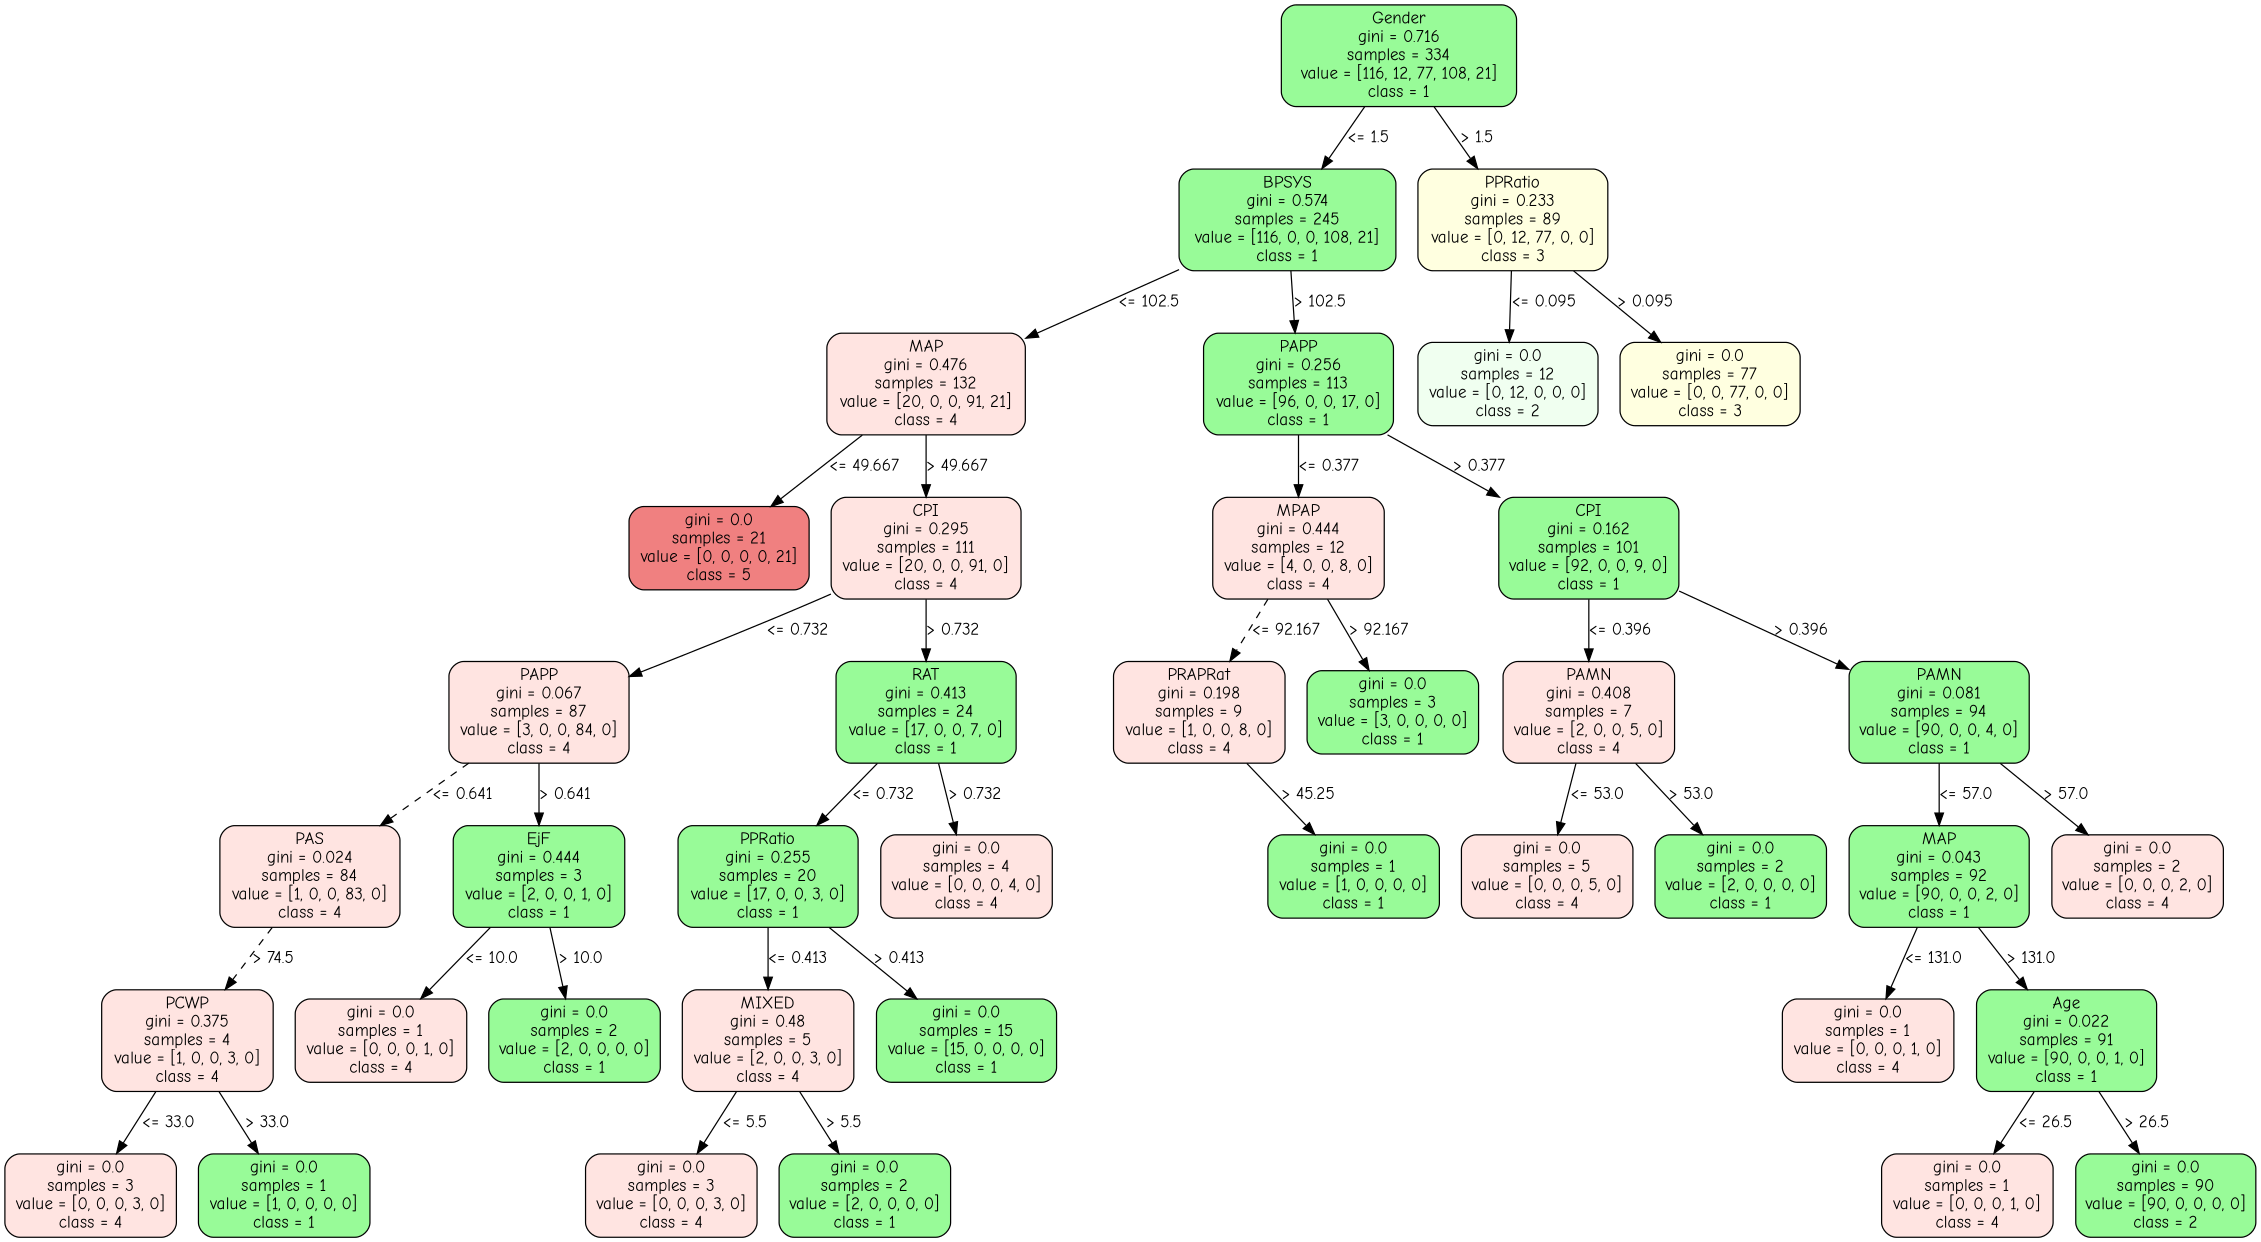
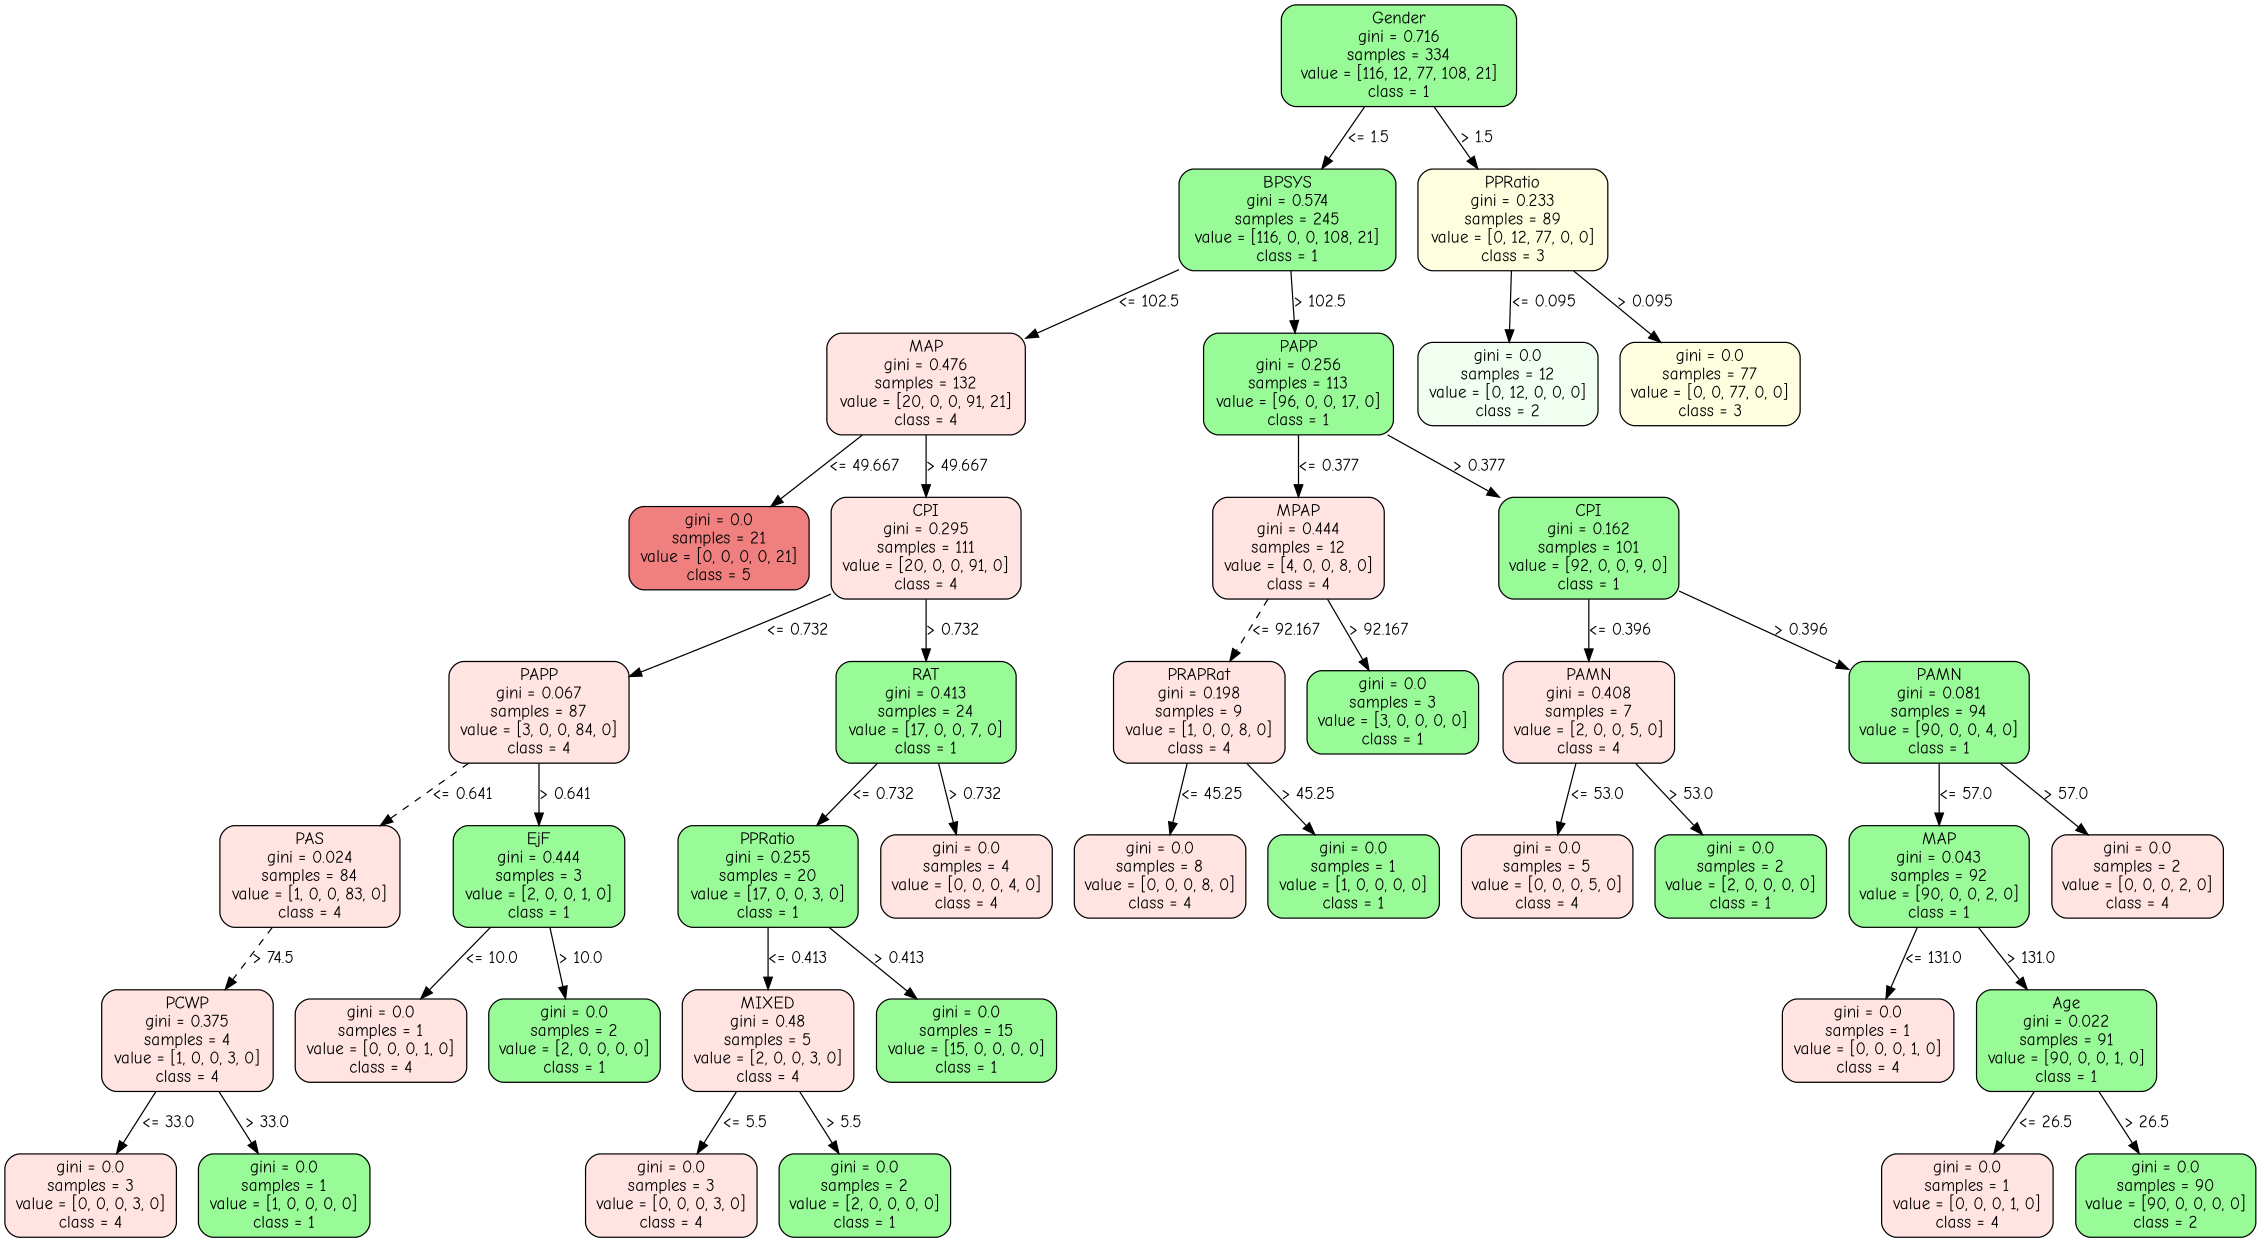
node "gini = 0.0 samples = 8 value = [0, 0, 0, 8, 0] class = 4": added
